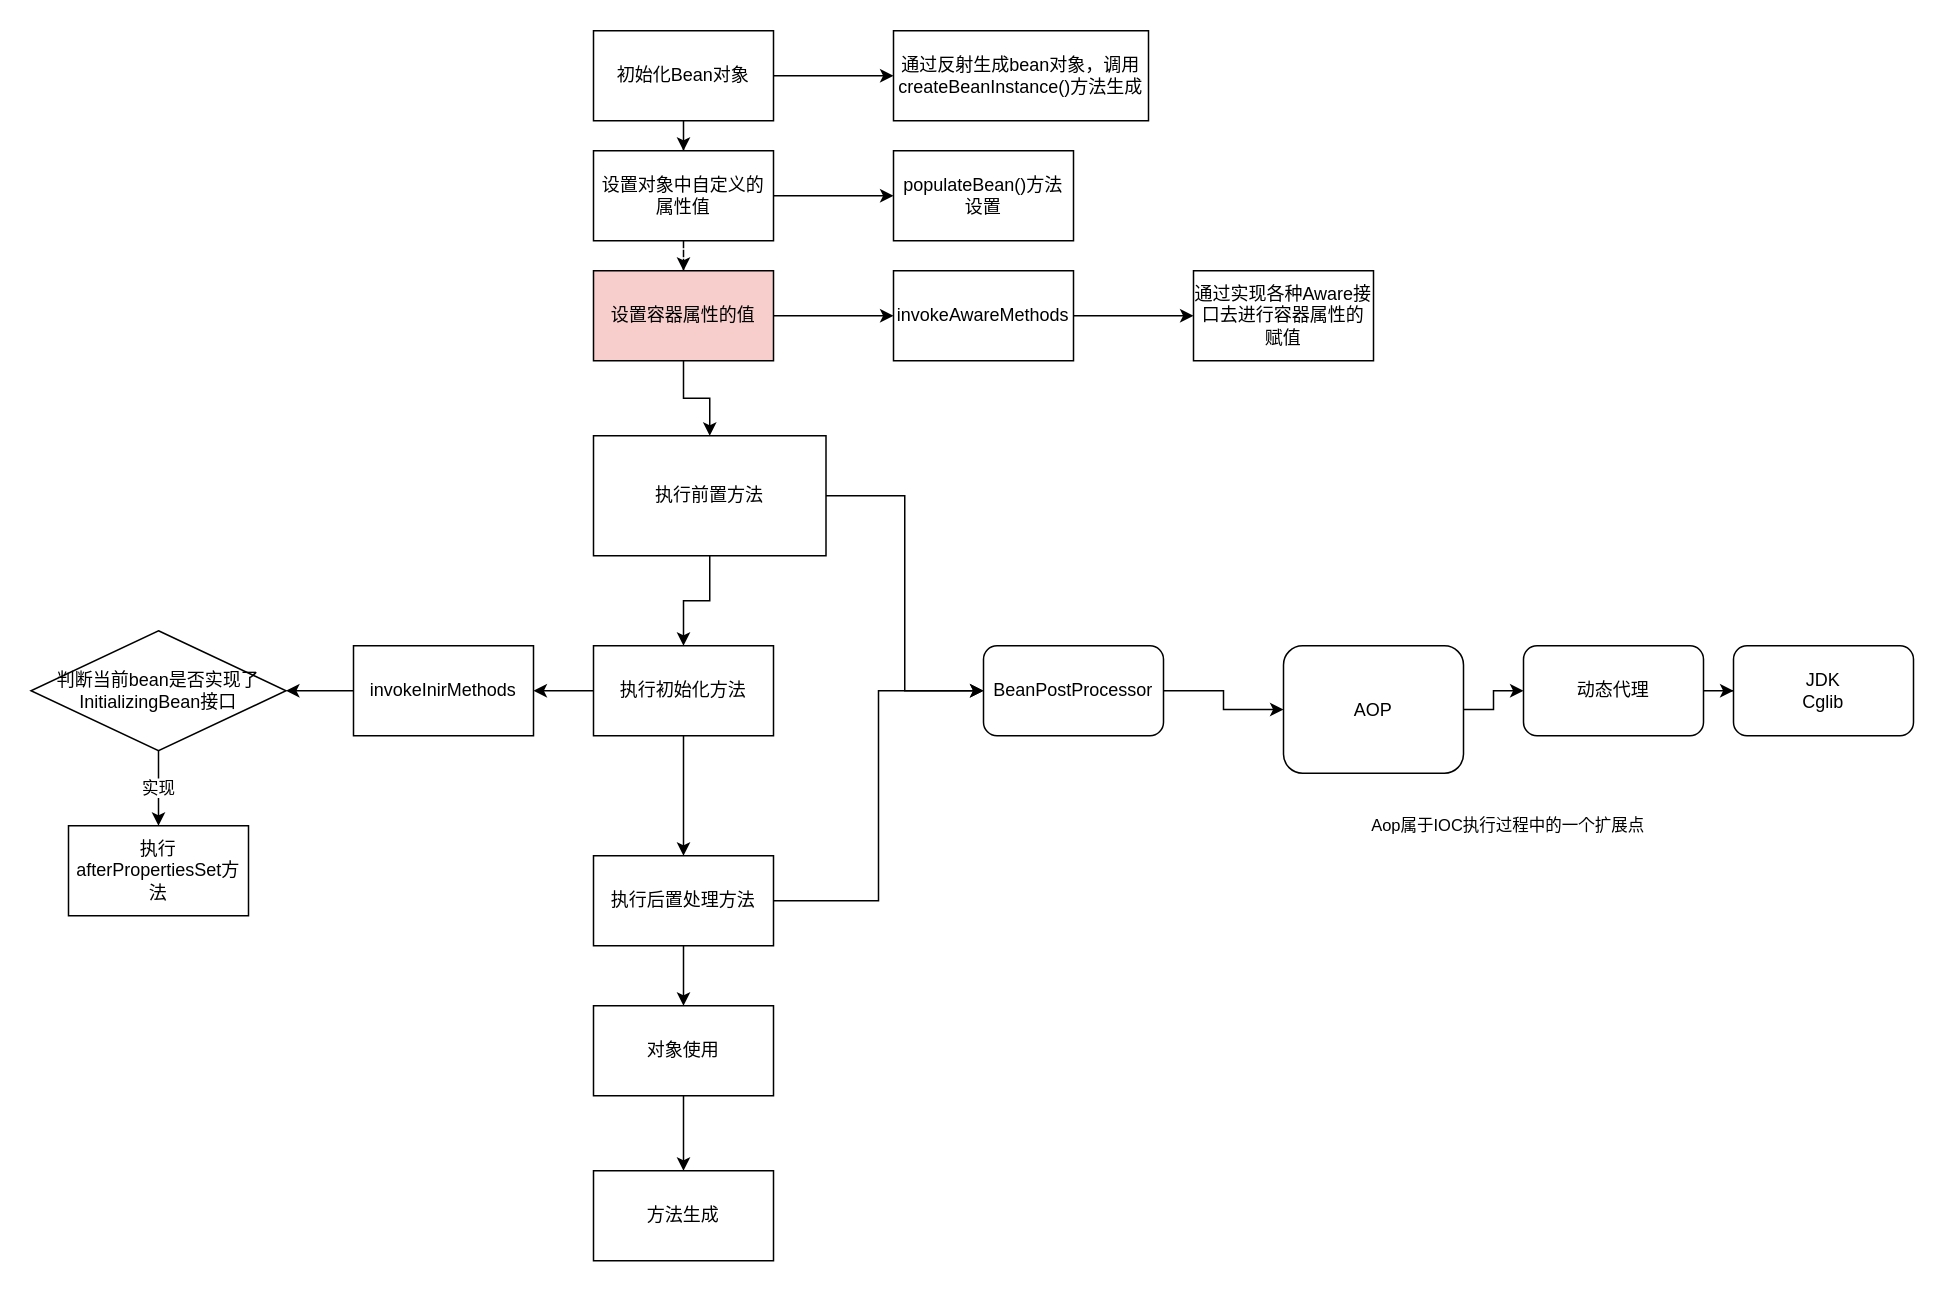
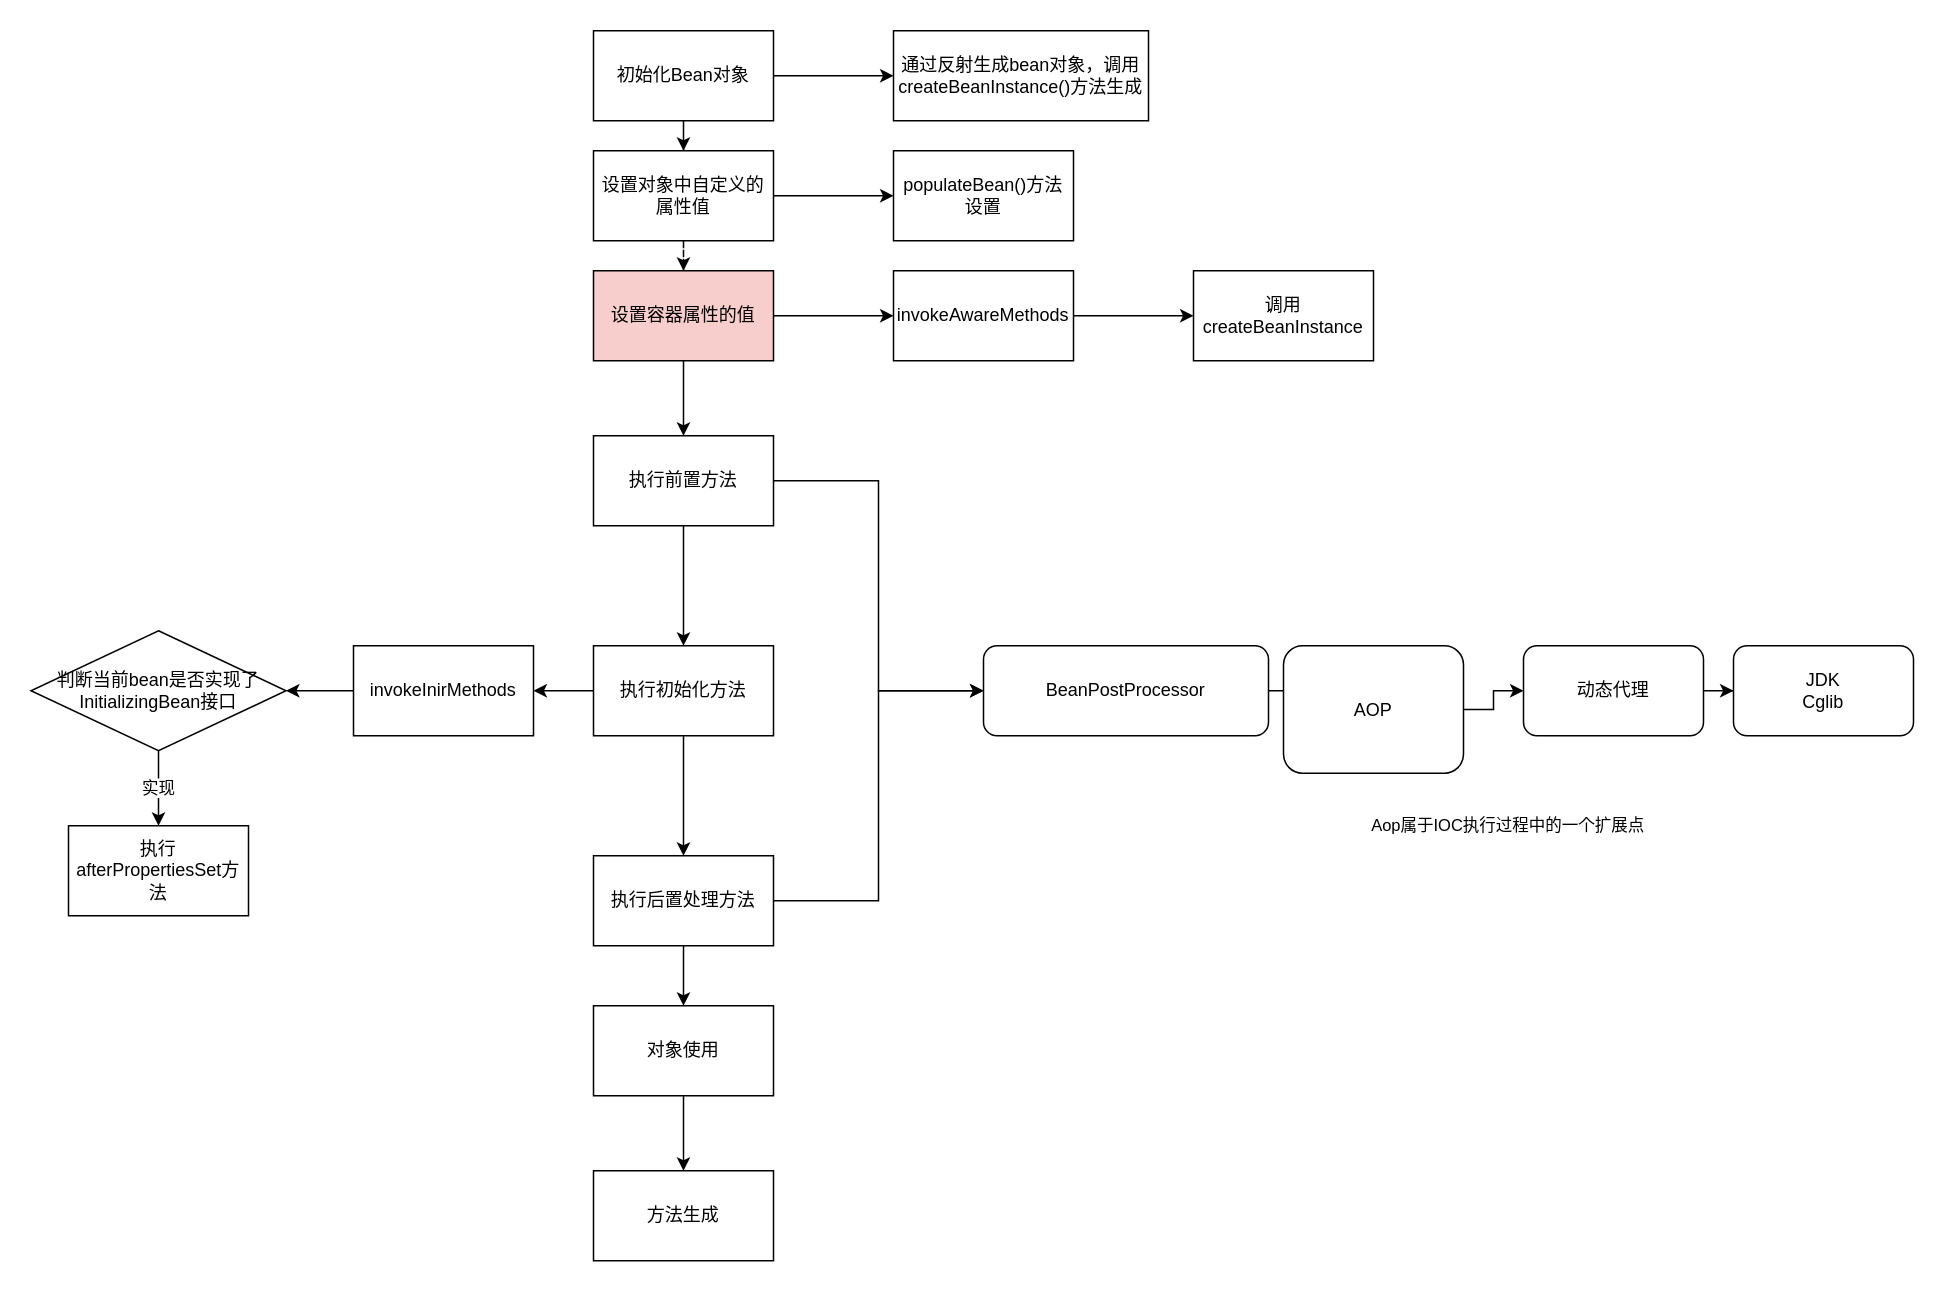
node "通过实现各种Aware接口去进行容器属性的赋值": label "通过实现各种Aware接口去进行容器属性的赋值" -> "调用createBeanInstance"
node "执行前置方法": size 233x120 -> 180x90
node "BeanPostProcessor": size 180x90 -> 285x90
